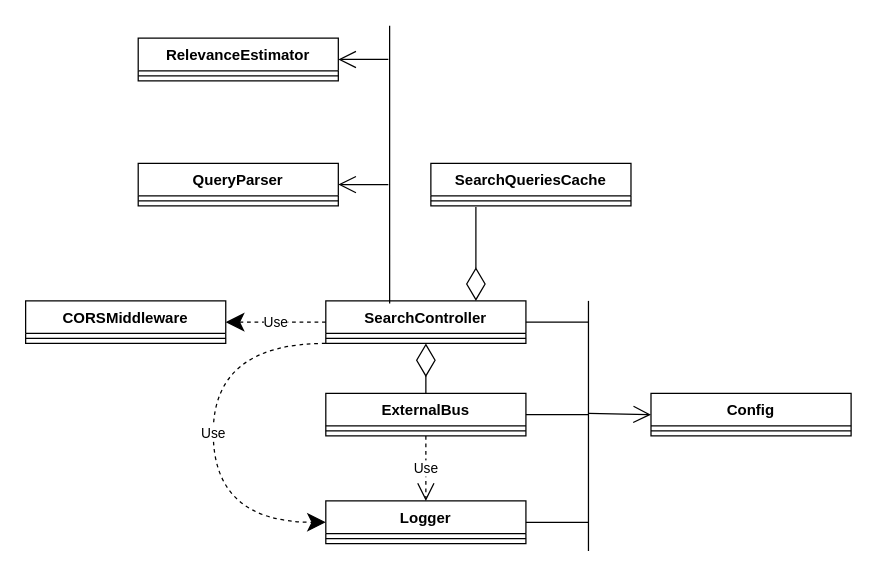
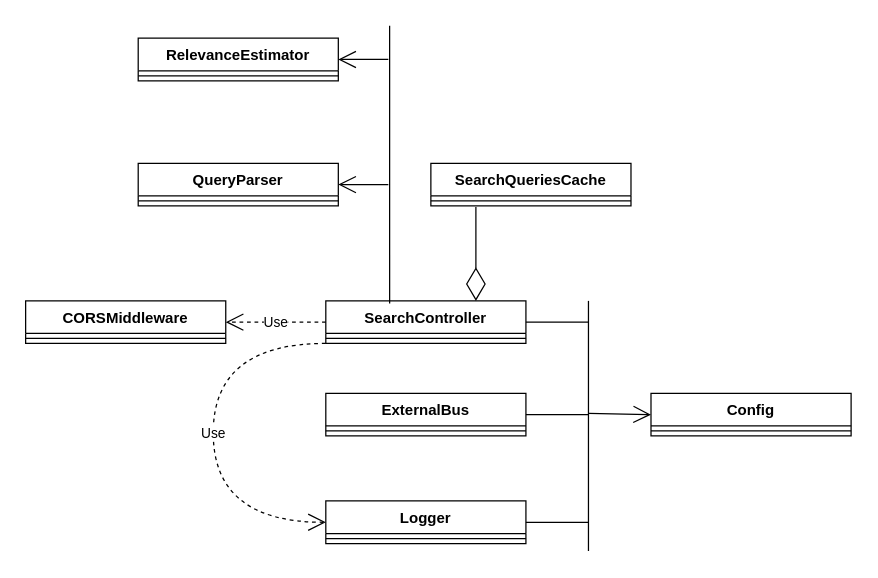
edge "SearchController" -> "CORSMiddleware": arrowhead classic -> open
edge "ExternalBus" -> "SearchController": removed
edge "ExternalBus" -> "Logger": removed, label "Use"
edge "SearchController" -> "Logger": arrowhead classic -> open
